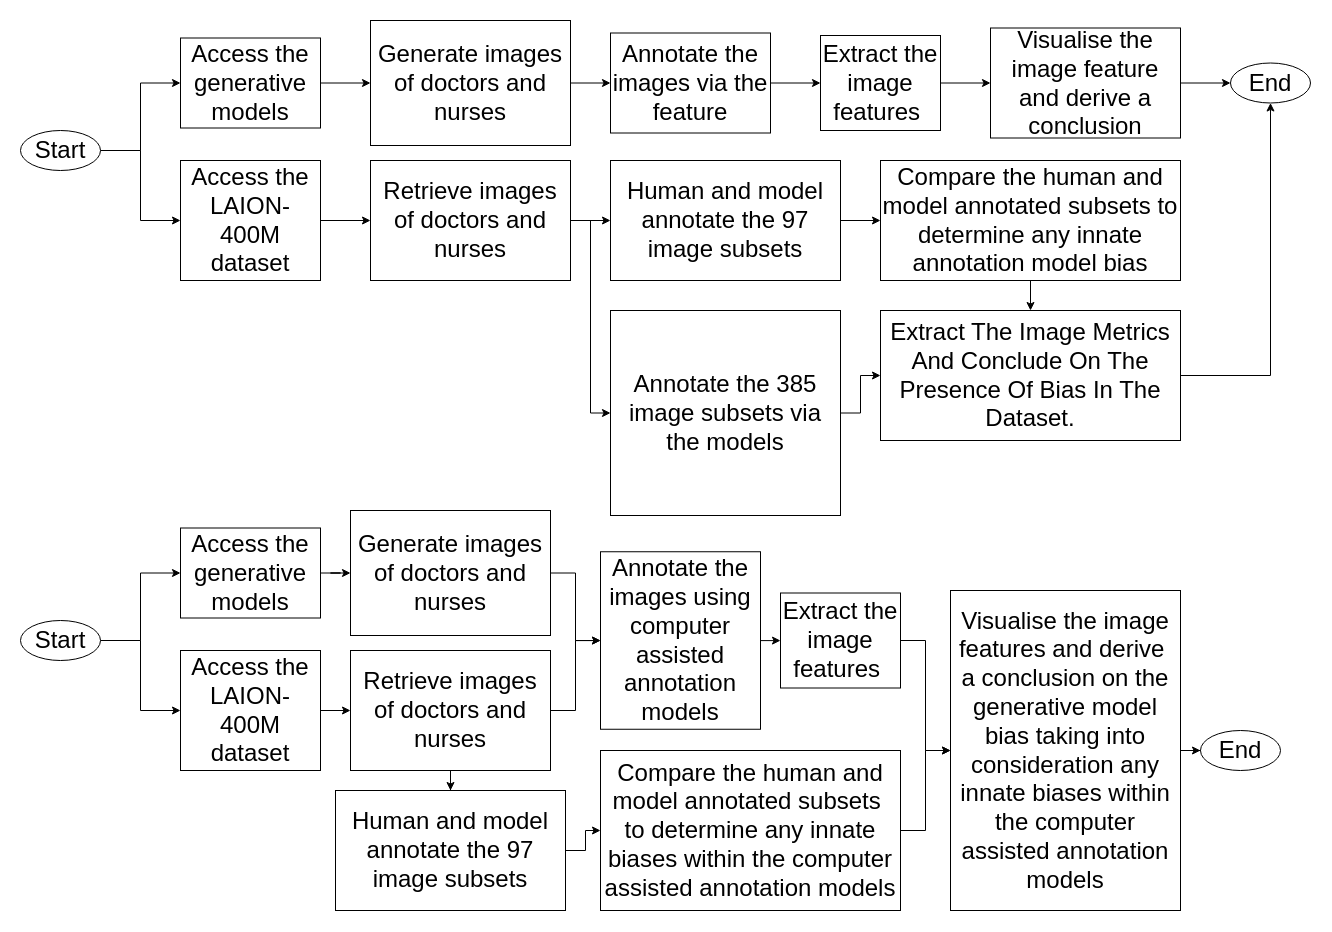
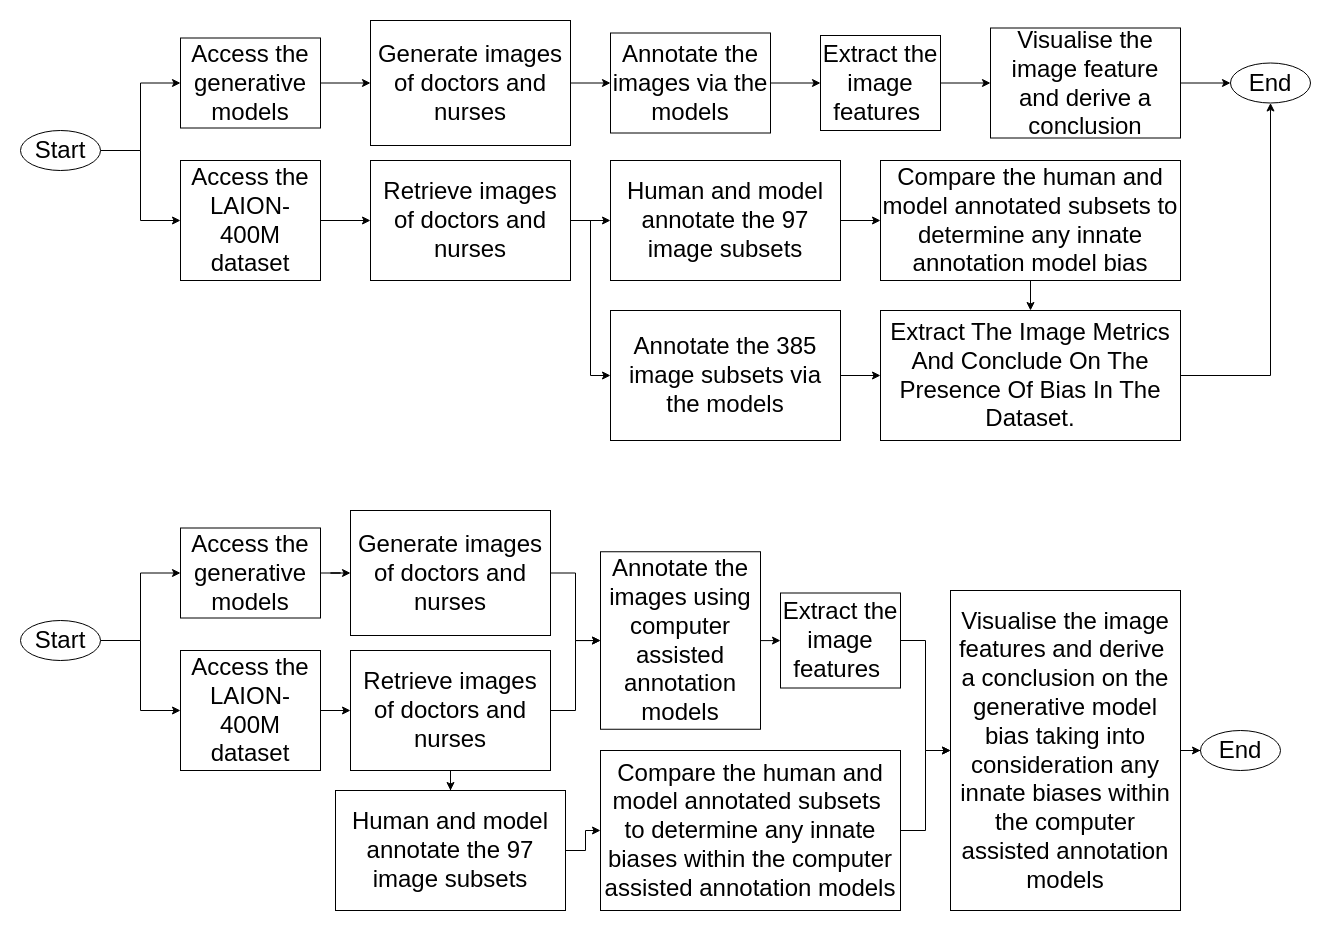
node "Annotate the images via the feature": label "Annotate the images via the feature" -> "Annotate the images via the models"
node "Annotate the 385 image subsets via the models": size 230x205 -> 230x130
